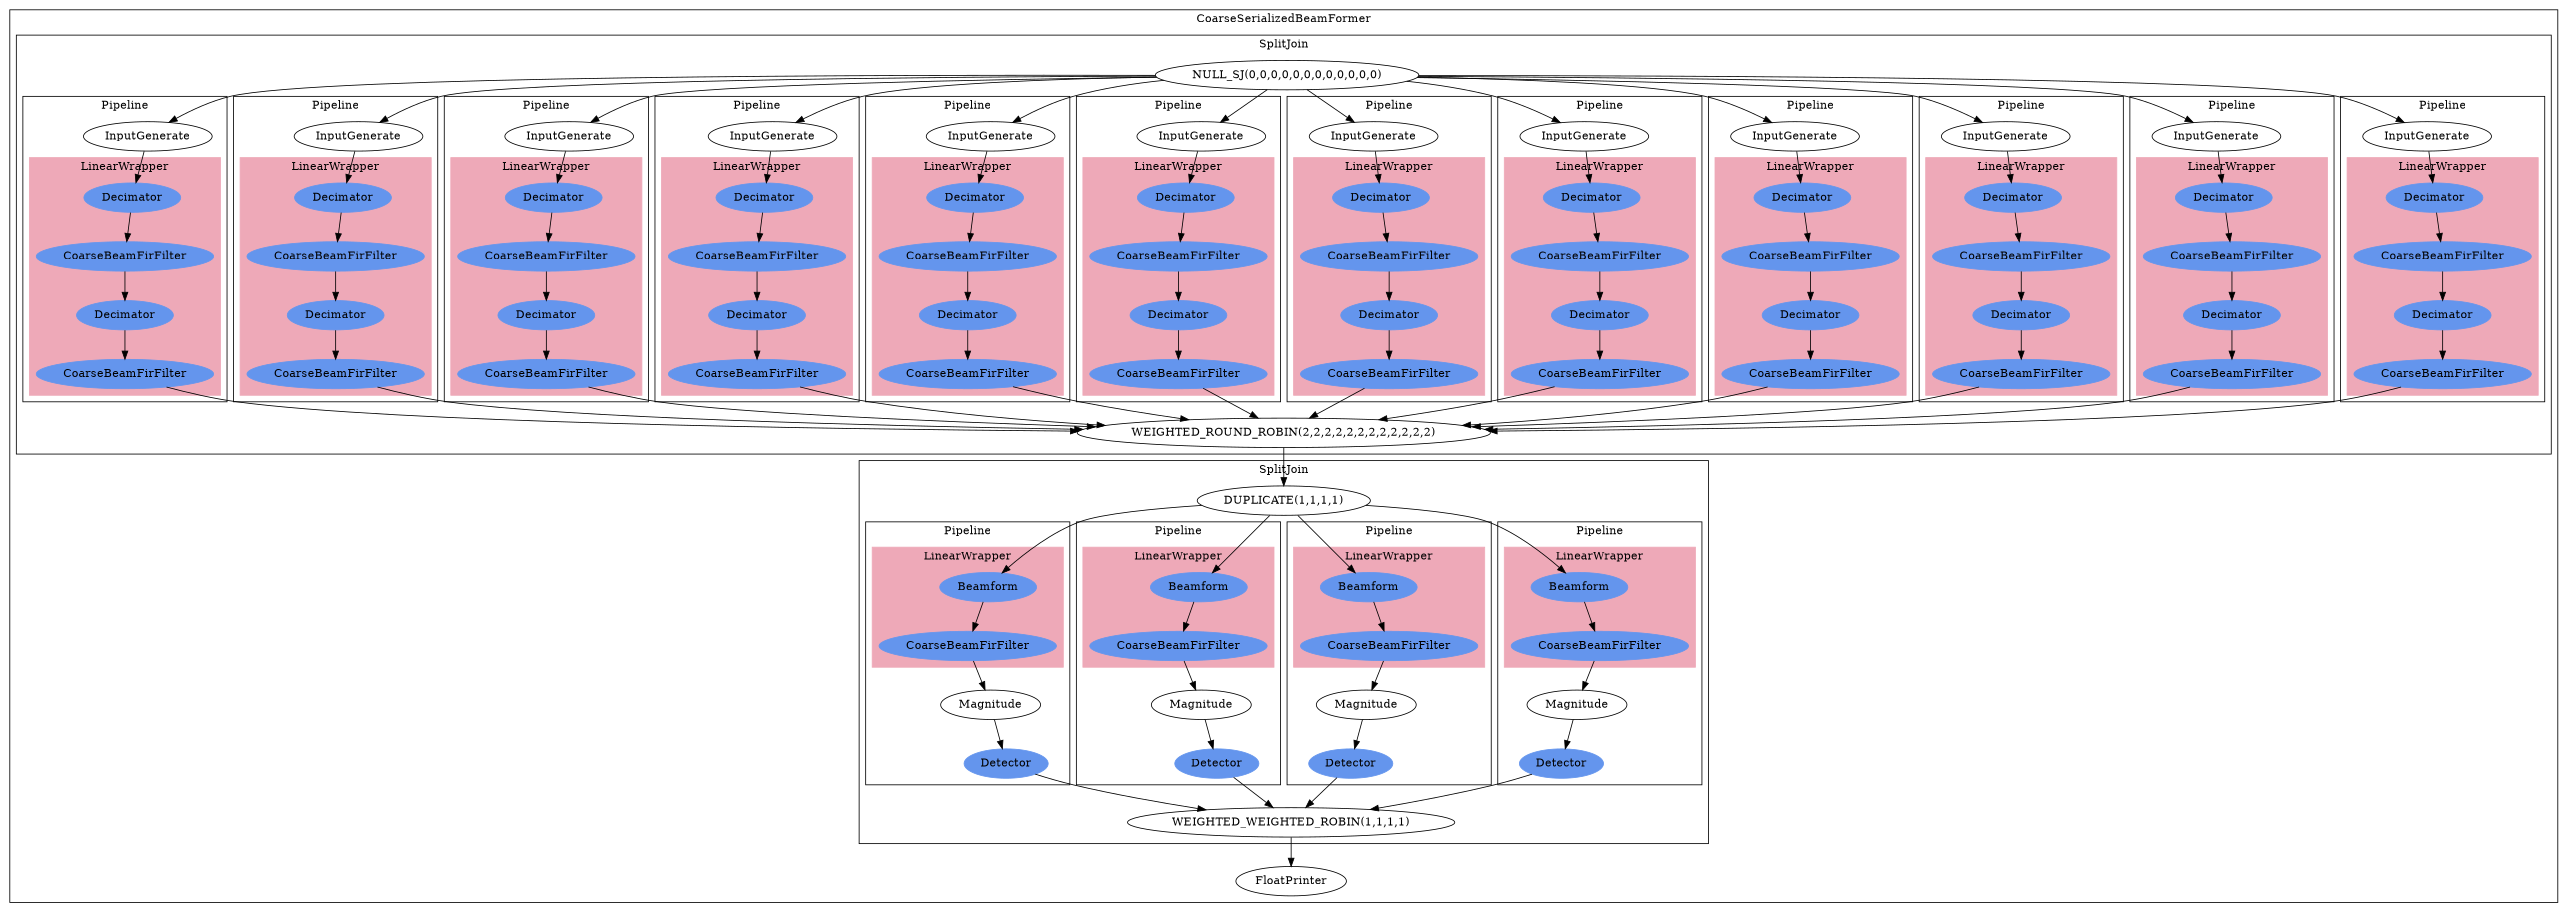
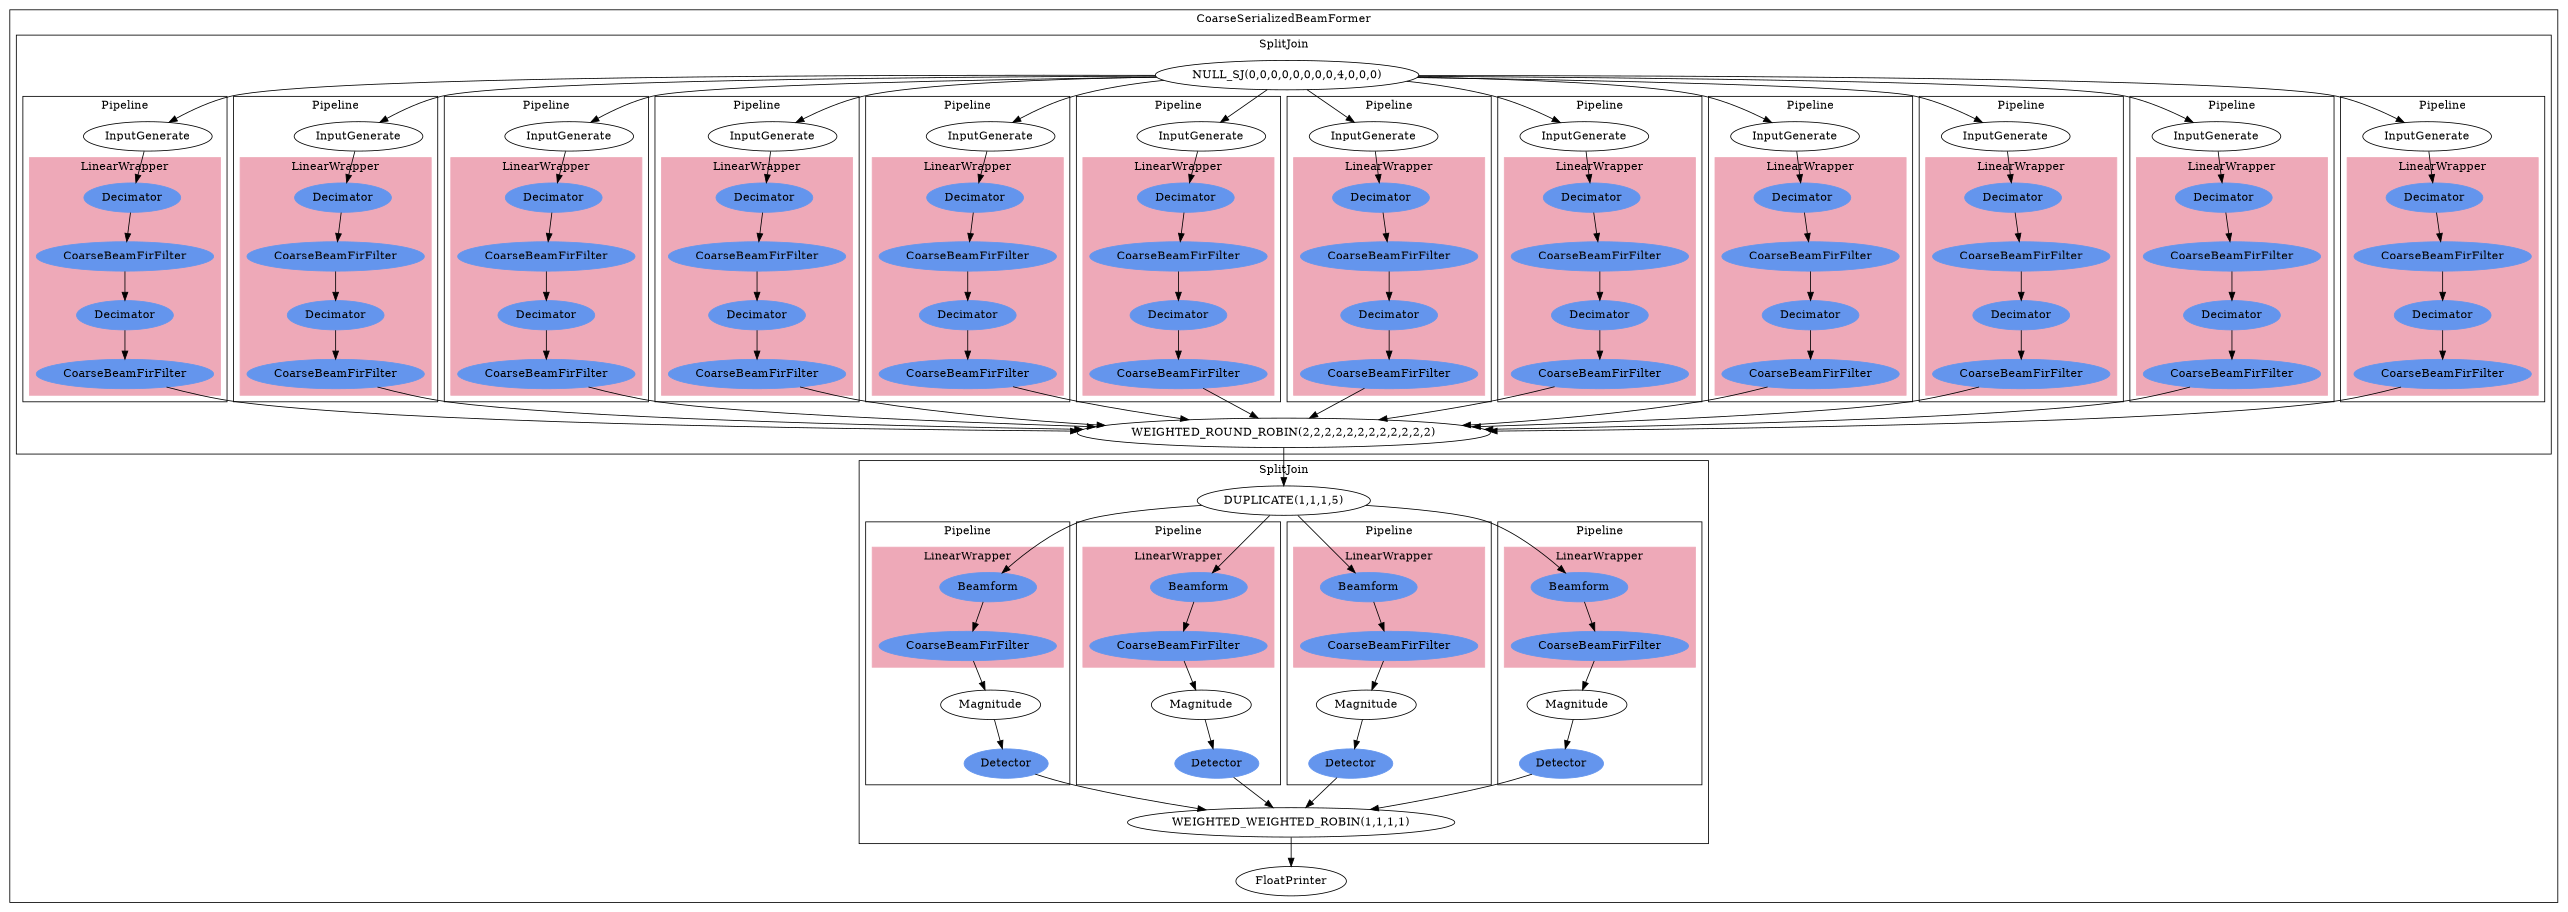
node "NULL_SJ(0,0,0,0,0,0,0,0,0,0,0,0)": label "NULL_SJ(0,0,0,0,0,0,0,0,0,0,0,0)" -> "NULL_SJ(0,0,0,0,0,0,0,0,4,0,0,0)"
node "DUPLICATE(1,1,1,1)": label "DUPLICATE(1,1,1,1)" -> "DUPLICATE(1,1,1,5)"
